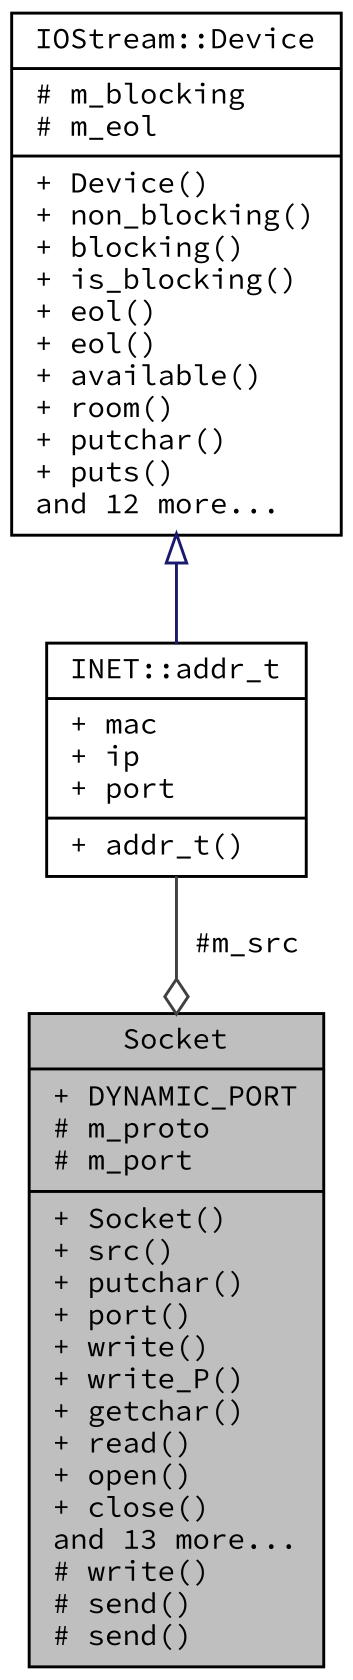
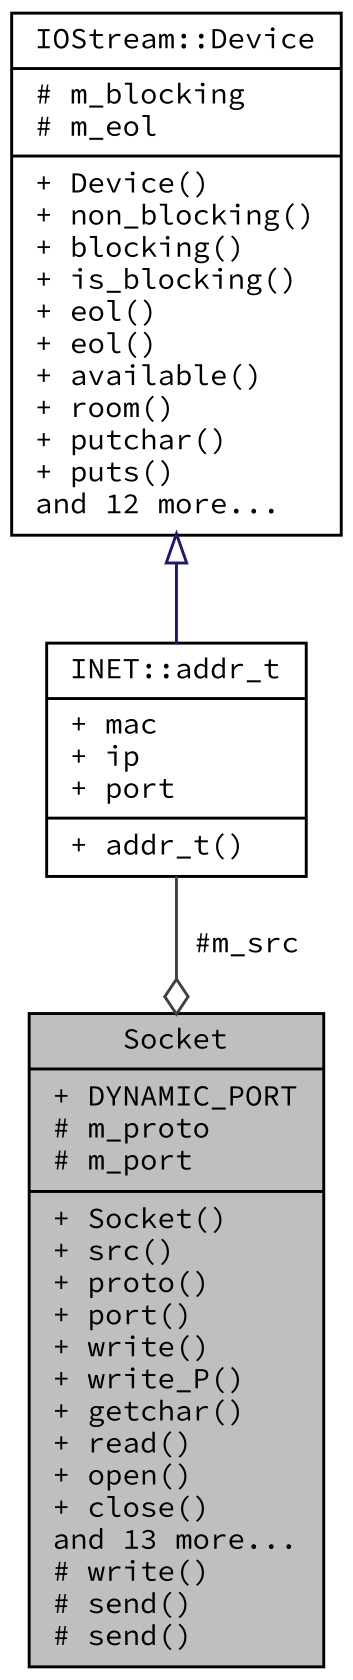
node "Socket": text "+ putchar()" -> "+ proto()"
